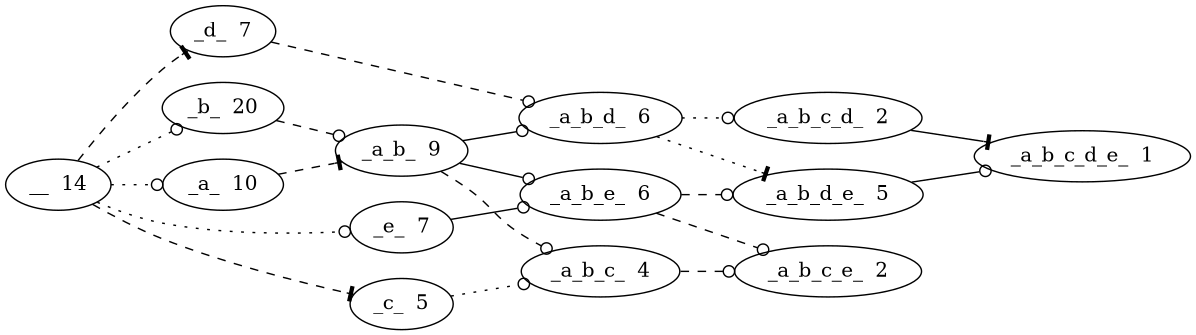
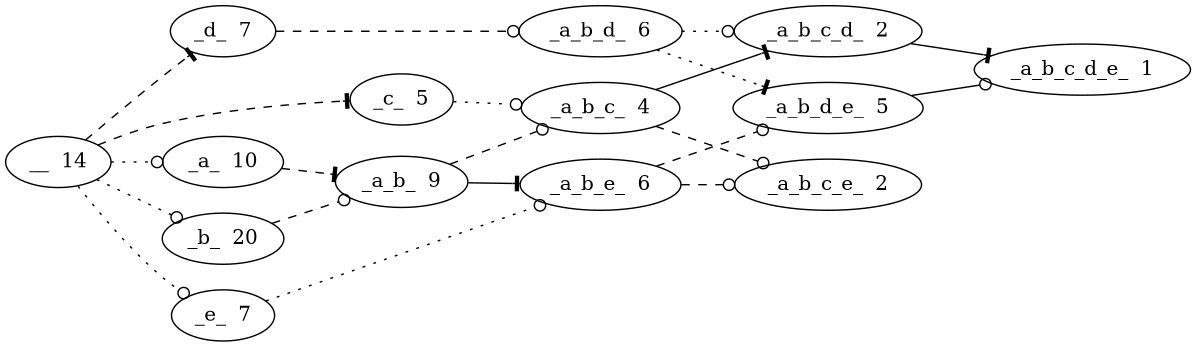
edge "_a_b_c_  4" -> "_a_b_c_d_  2": added
edge "_a_b_  9" -> "_a_b_d_  6": removed
edge "_a_b_  9" -> "_a_b_e_  6": arrowhead odot -> tee
edge "_e_  7" -> "_a_b_e_  6": style solid -> dotted
